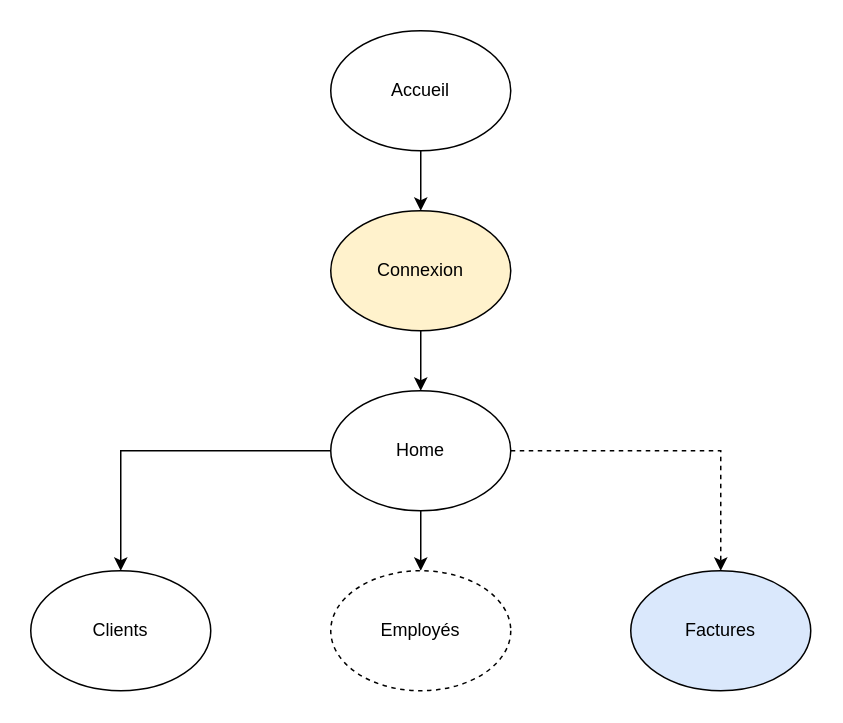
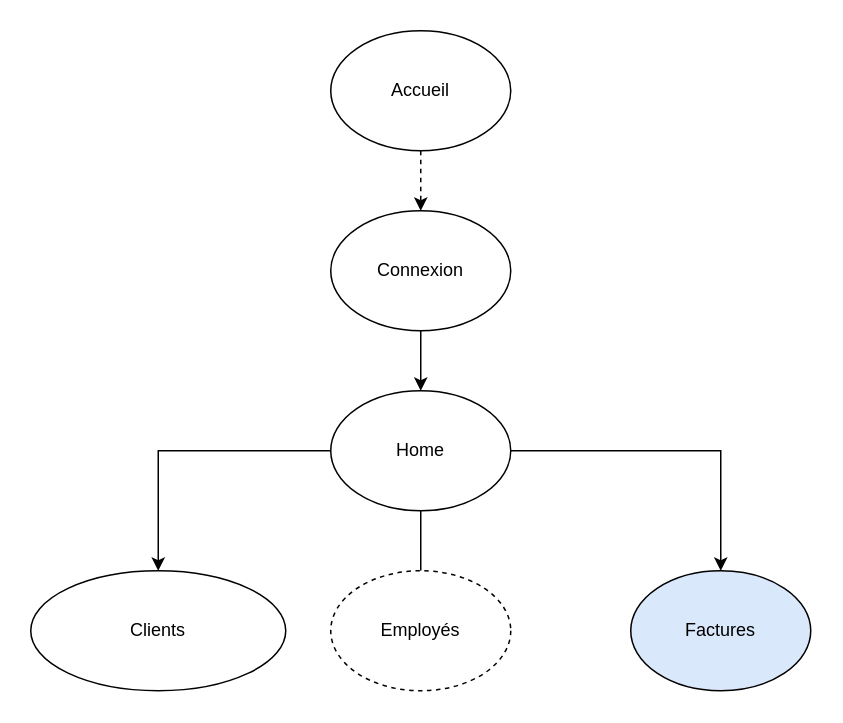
edge "Accueil" -> "Connexion": style solid -> dashed
node "Connexion": fillcolor #fff2cc -> #ffffff
edge "Home" -> "Factures": style dashed -> solid
edge "Home" -> "Employés": arrowhead classic -> none
node "Clients": size 180x120 -> 255x120
